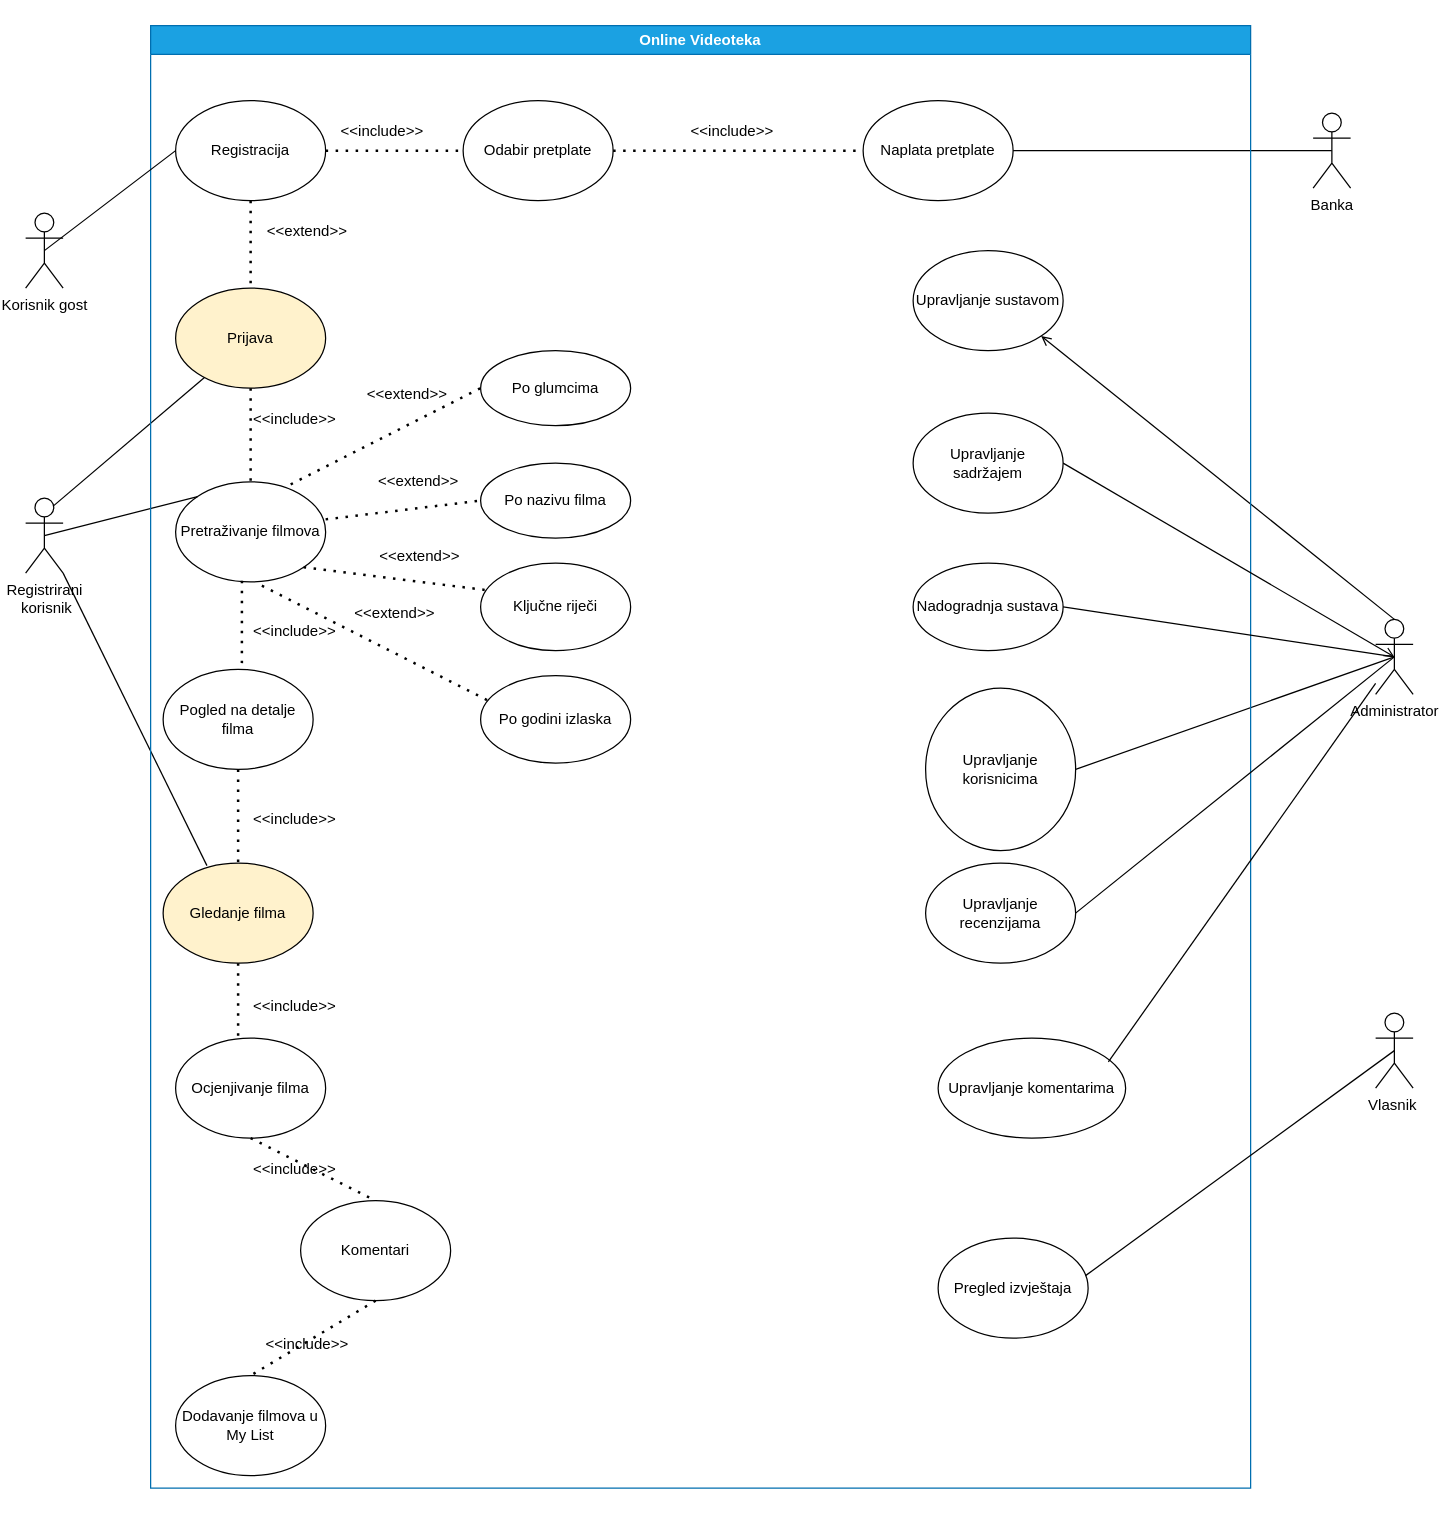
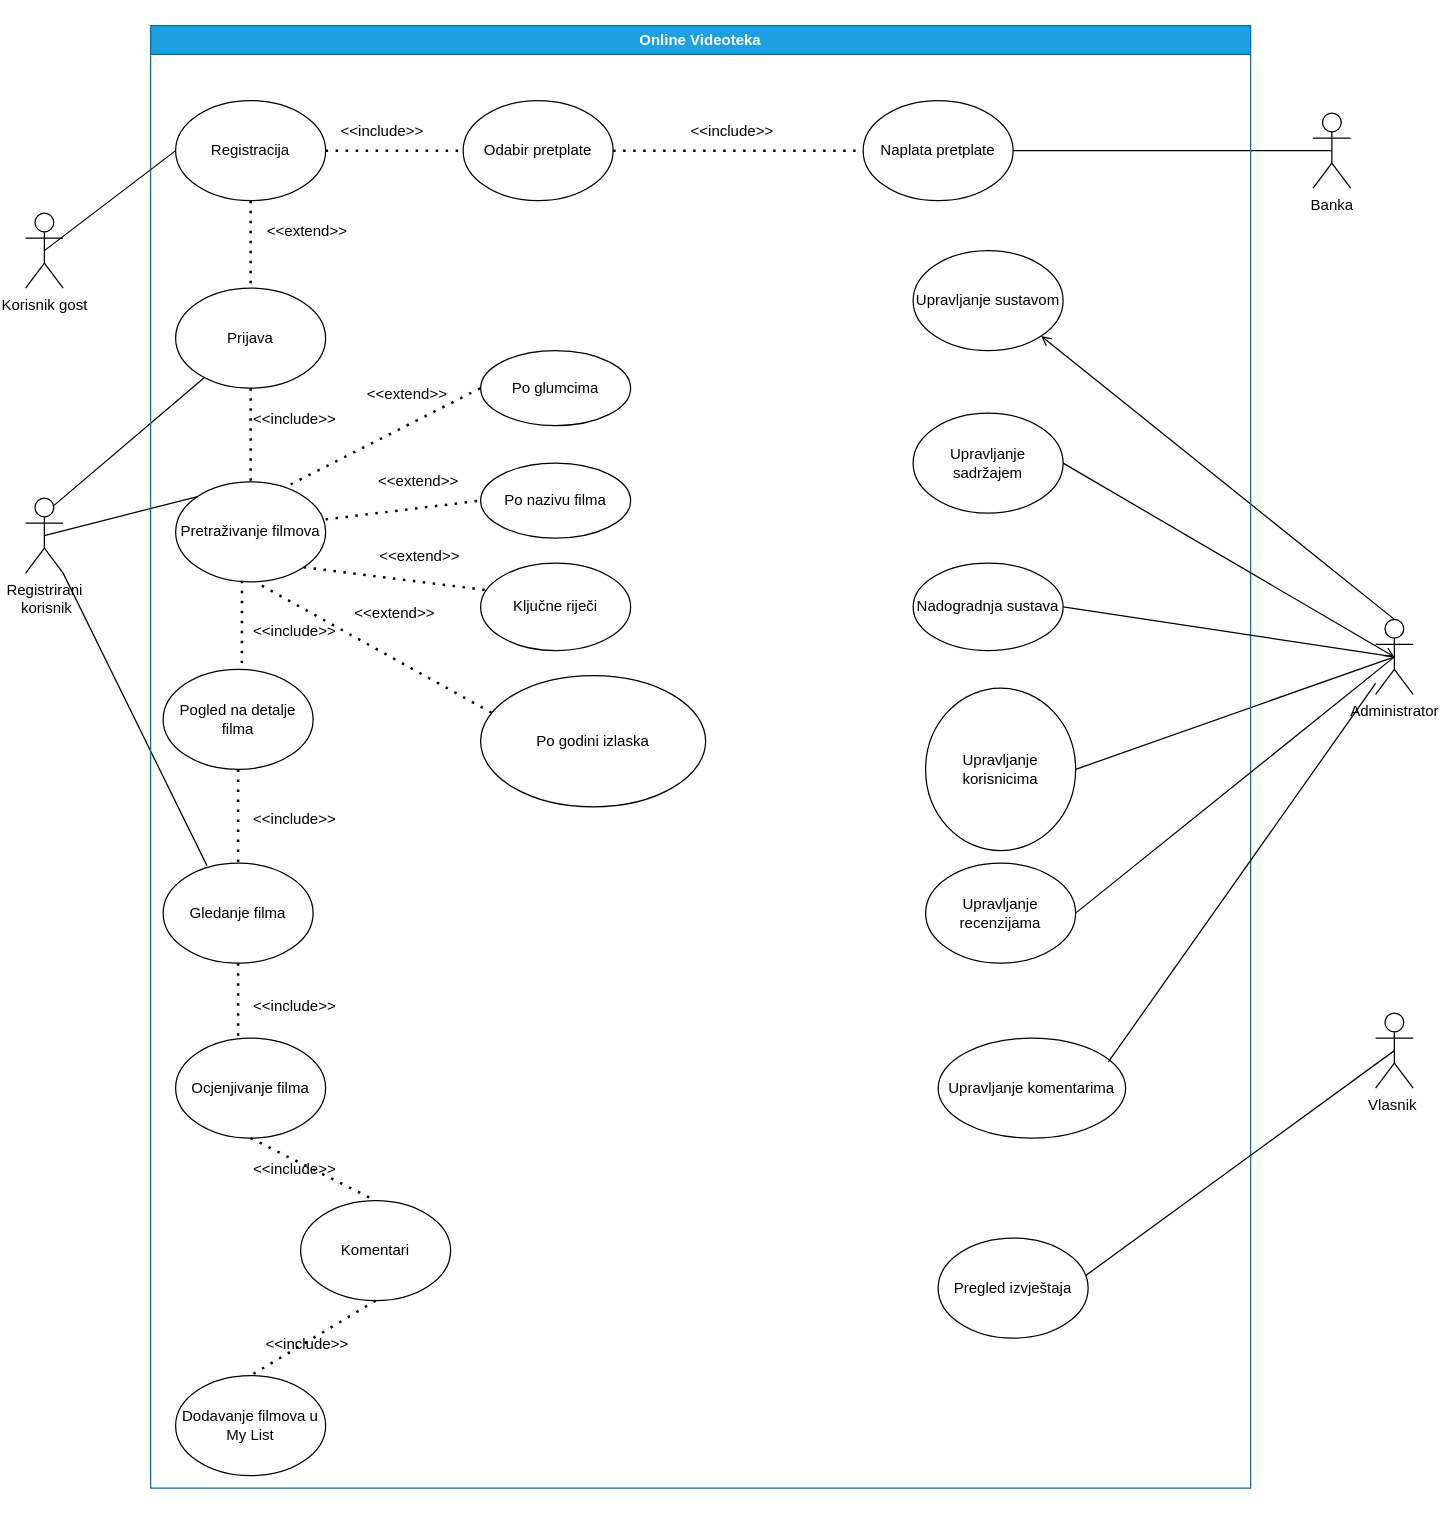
node "Prijava": fillcolor #fff2cc -> #ffffff
node "Po godini izlaska": size 150x88 -> 225x131
node "Gledanje filma": fillcolor #fff2cc -> #ffffff
